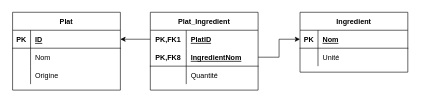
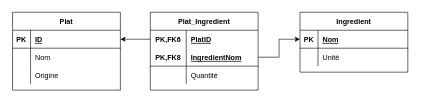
node "PK,FK1": label "PK,FK1" -> "PK,FK6"
